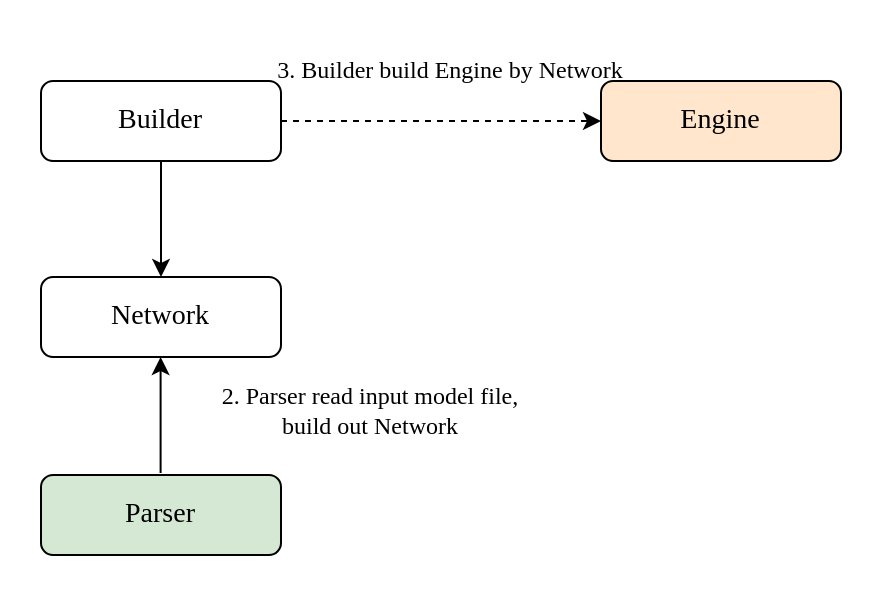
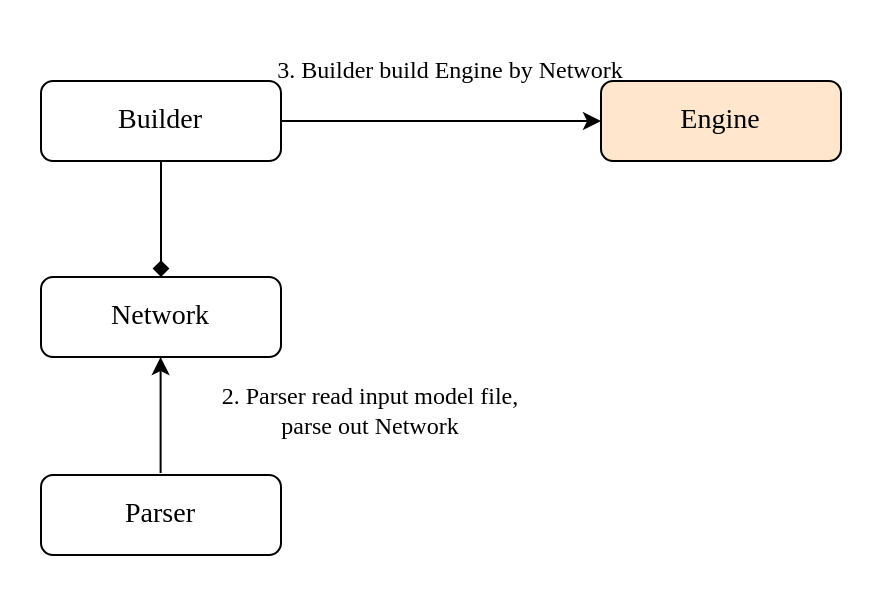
edge "Builder" -> "Engine": style dashed -> solid
edge "Builder" -> "Network": arrowhead classic -> diamond
node "2. Parser read input model file, build out Network": label "2. Parser read input model file, build out Network" -> "2. Parser read input model file, parse out Network"
node "Parser": fillcolor #d5e8d4 -> #ffffff
